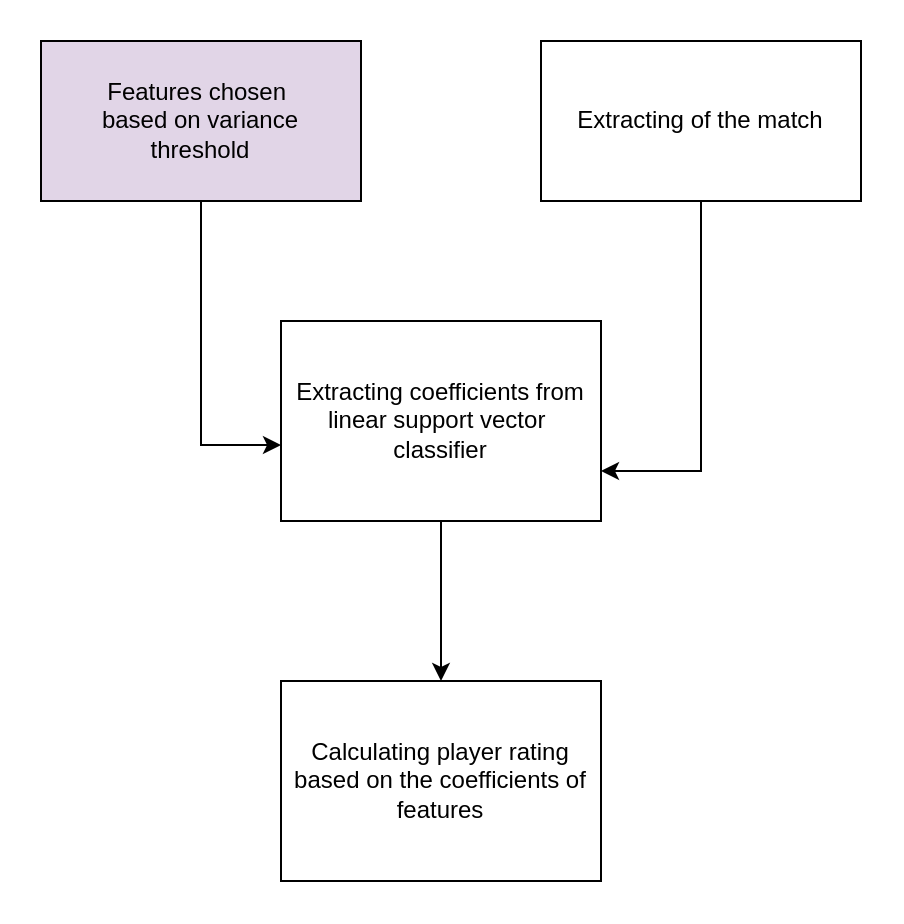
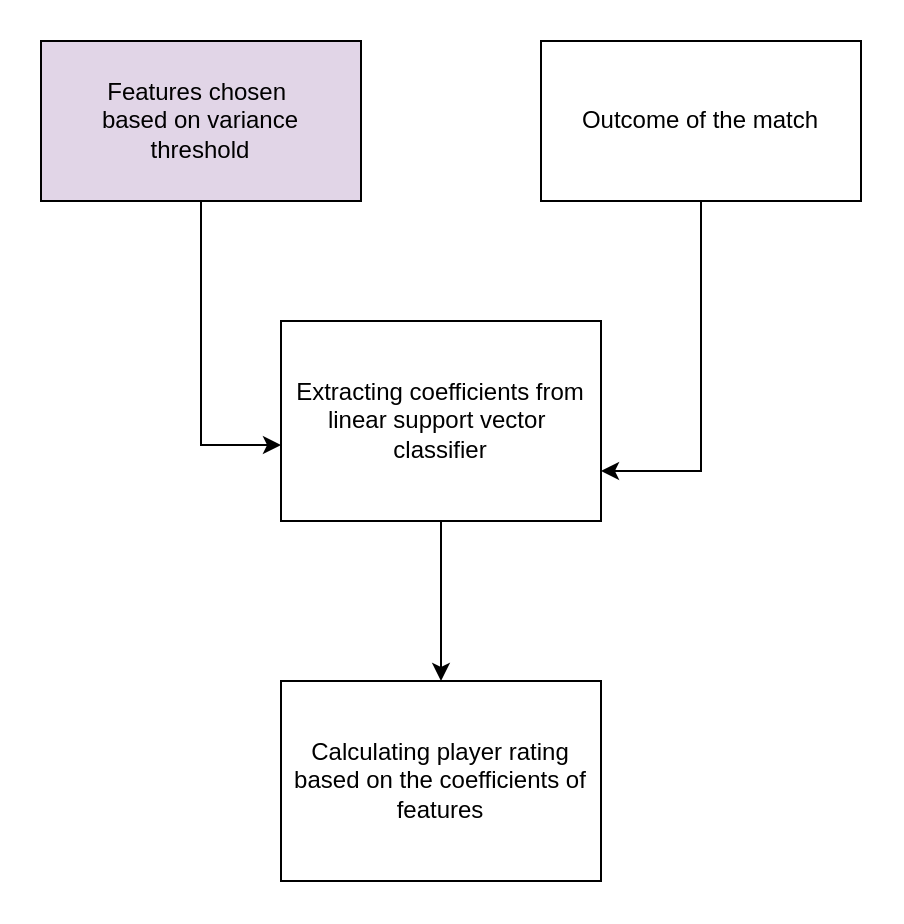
node "Extracting of the match": label "Extracting of the match" -> "Outcome of the match"
